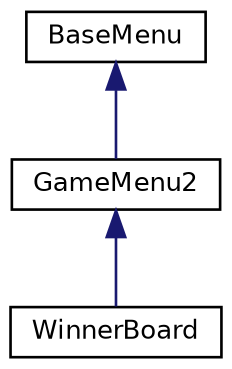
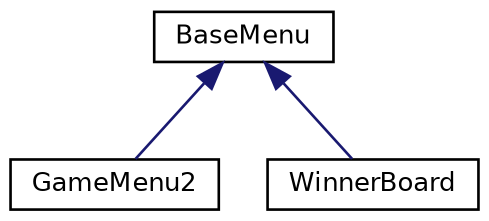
edge "WinnerBoard" -> "GameMenu2": now "WinnerBoard" -> "BaseMenu"
